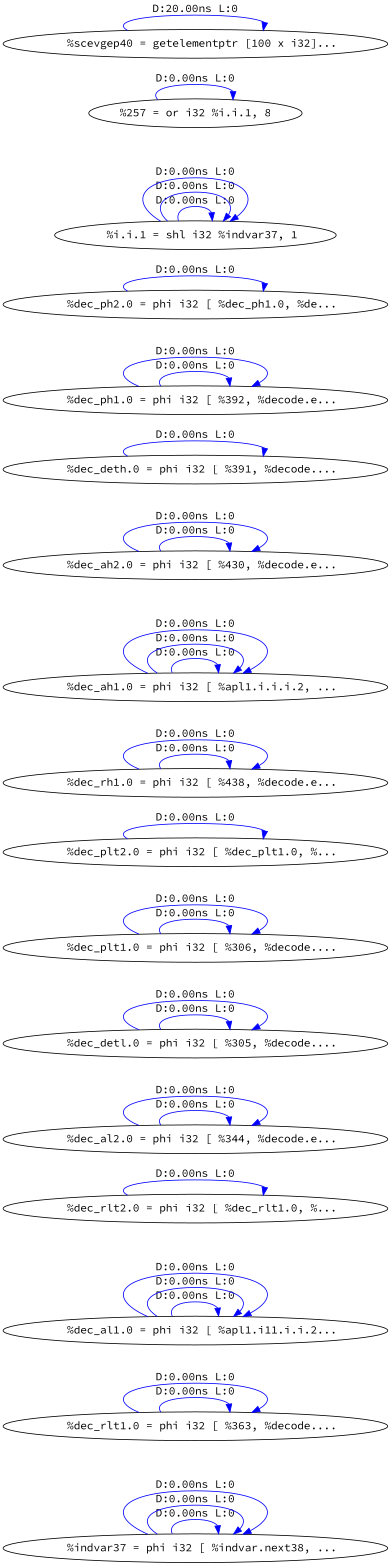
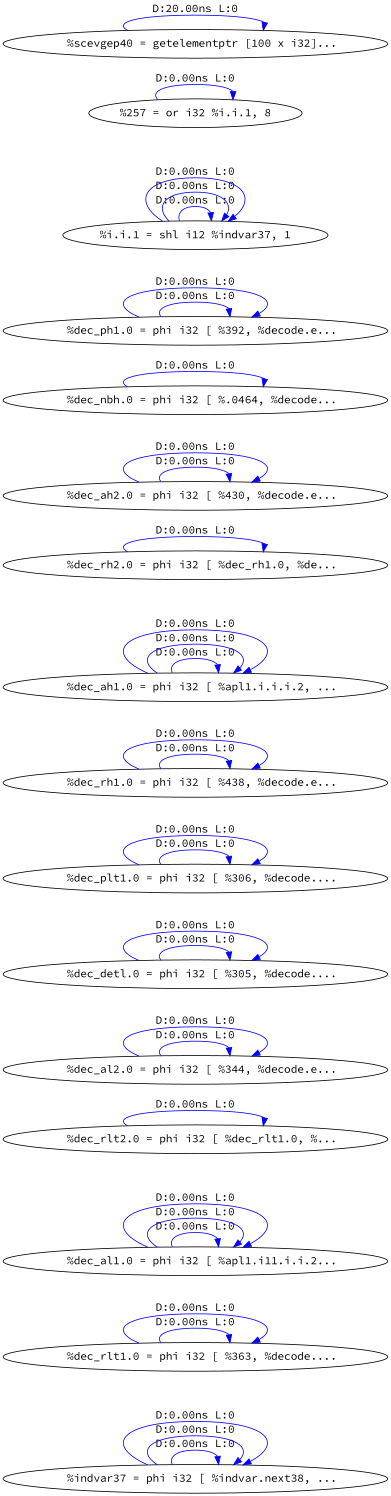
node "%i.i.1 = shl i32 %indvar37, 1": label "%i.i.1 = shl i32 %indvar37, 1" -> "%i.i.1 = shl i12 %indvar37, 1"
node "%dec_ph2.0 = phi i32 [ %dec_ph1.0, %de...": removed
node "%dec_nbh.0 = phi i32 [ %.0464, %decode...": added
node "%dec_deth.0 = phi i32 [ %391, %decode....": removed
node "%dec_rh2.0 = phi i32 [ %dec_rh1.0, %de...": added
node "%dec_plt2.0 = phi i32 [ %dec_plt1.0, %...": removed
